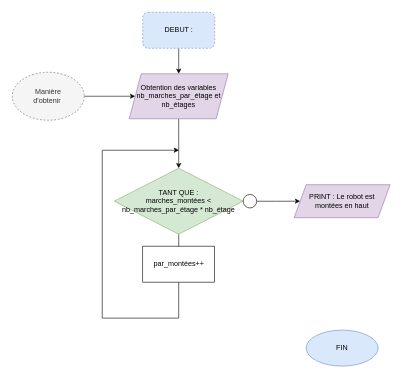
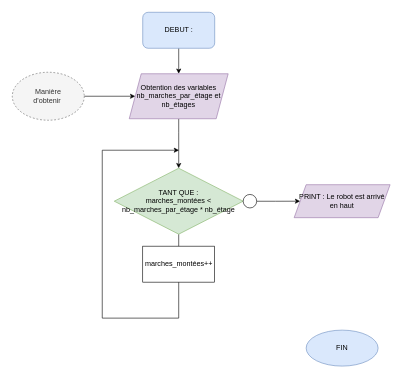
node "DEBUT :": style dashed -> solid
node "PRINT : Le robot est montées en haut": label "PRINT : Le robot est montées en haut" -> "PRINT : Le robot est arrivé en haut"
node "par_montées++": label "par_montées++" -> "marches_montées++"
